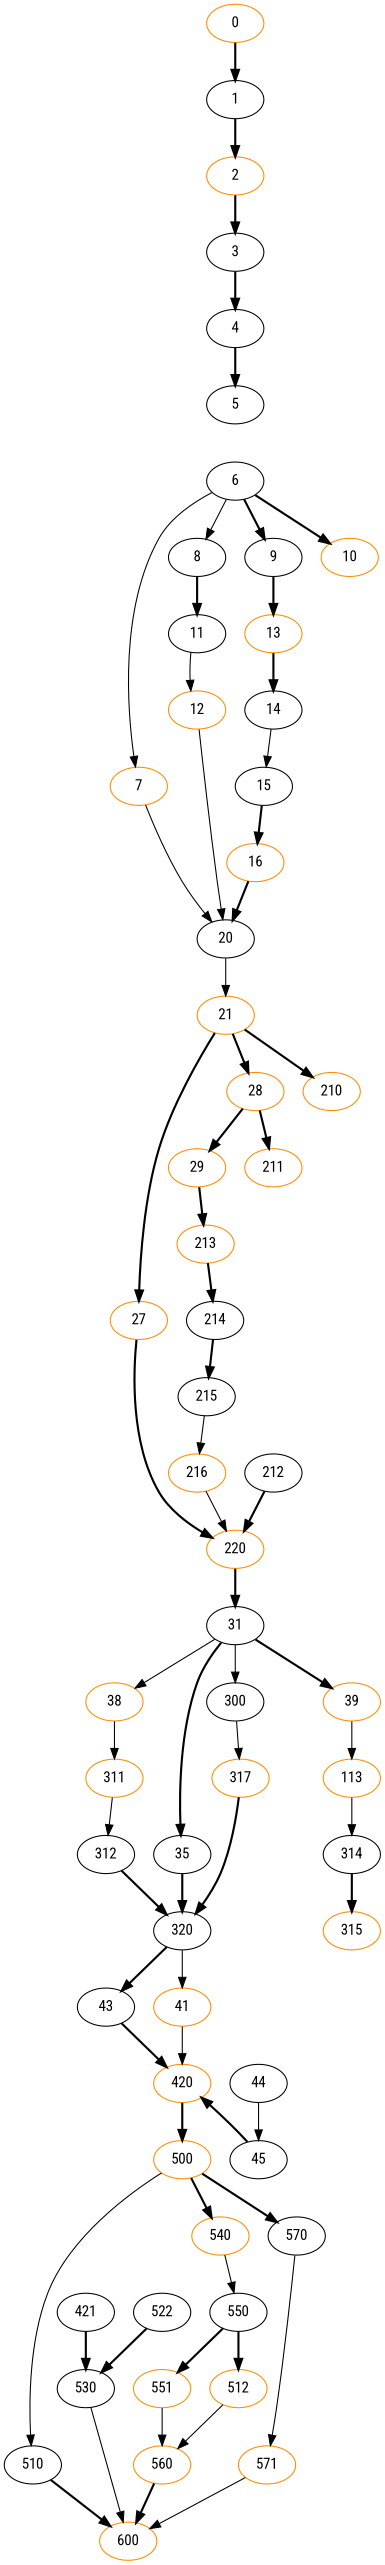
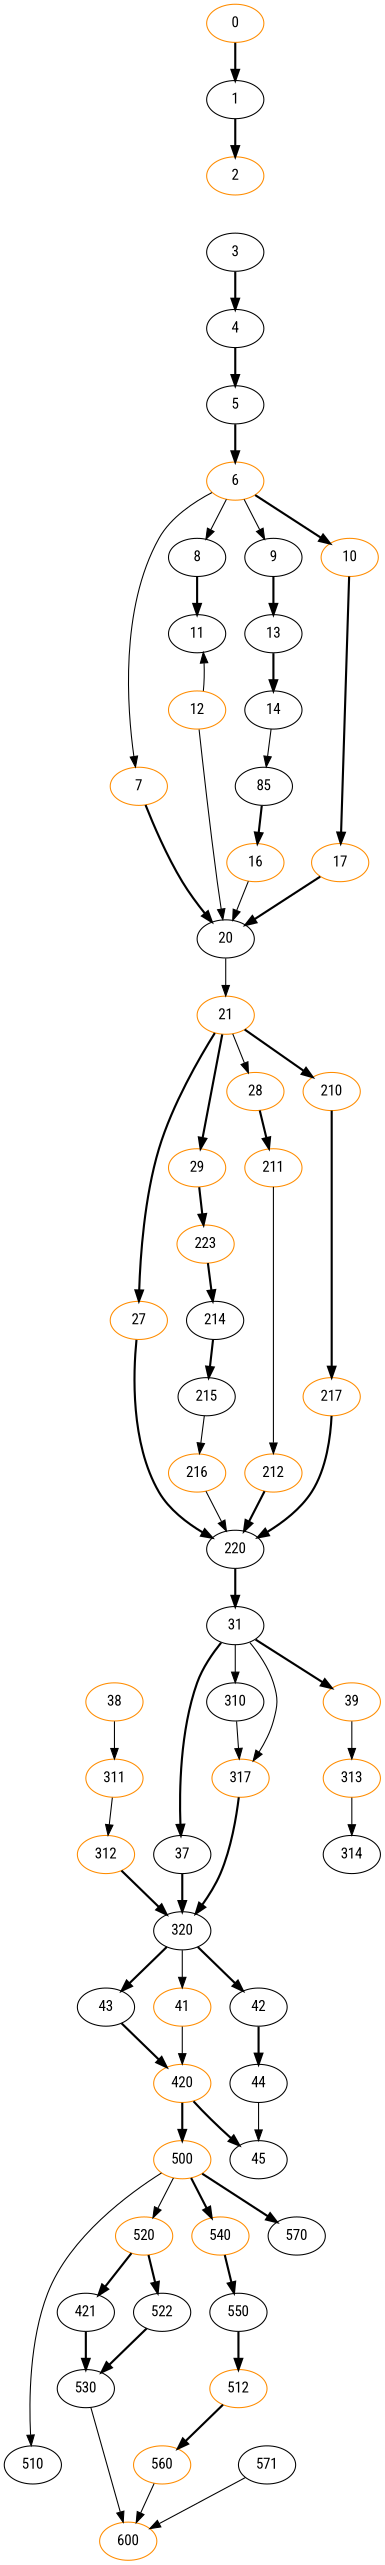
edge "2" -> "3": removed
edge "5" -> "6": added
node "6": color black -> darkorange
edge "6" -> "9": style bold -> solid
node "13": color darkorange -> black
edge "11" -> "12": reversed
node "15": label "15" -> "85"
edge "7" -> "20": style solid -> bold
node "17": added
edge "16" -> "20": style bold -> solid
edge "21" -> "28": style bold -> solid
edge "28" -> "29": now "21" -> "29"
node "213": label "213" -> "223"
edge "211" -> "212": added
node "217": added
node "212": color black -> darkorange
node "220": color darkorange -> black
edge "31" -> "38": now "31" -> "317"
node "300": label "300" -> "310"
node "113": label "113" -> "313"
node "312": color black -> darkorange
node "35": label "35" -> "37"
node "315": removed
node "42": added
edge "45" -> "420": reversed
node "520": added
edge "540" -> "550": style solid -> bold
edge "570" -> "571": removed
node "551": removed
edge "512" -> "560": style solid -> bold
node "571": color darkorange -> black
edge "560" -> "600": style bold -> solid
edge "510" -> "600": removed
